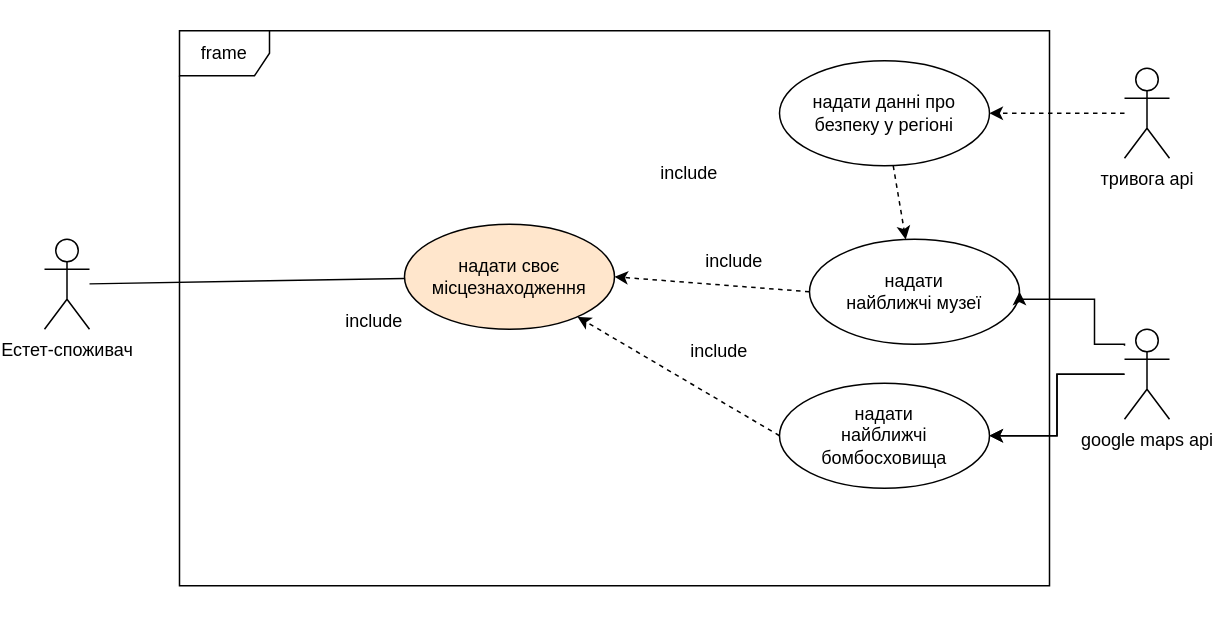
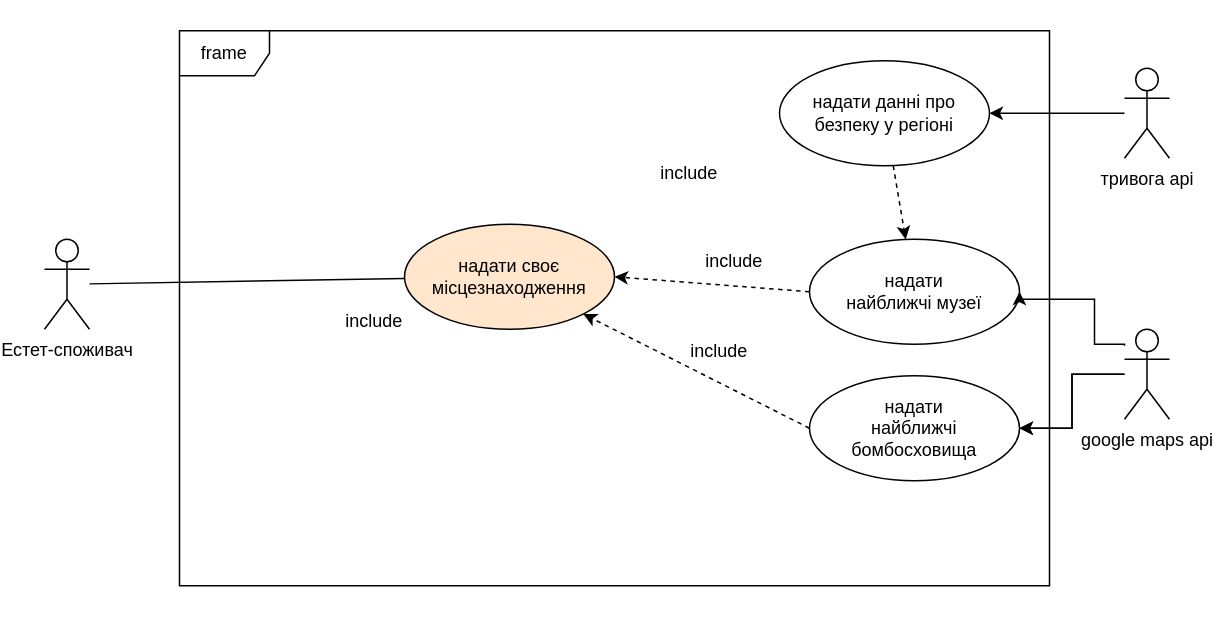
edge "тривога api" -> "надати данні про безпеку у регіоні": style dashed -> solid
node "надати найближчі бомбосховища": moved (884, 436) -> (914, 428)
